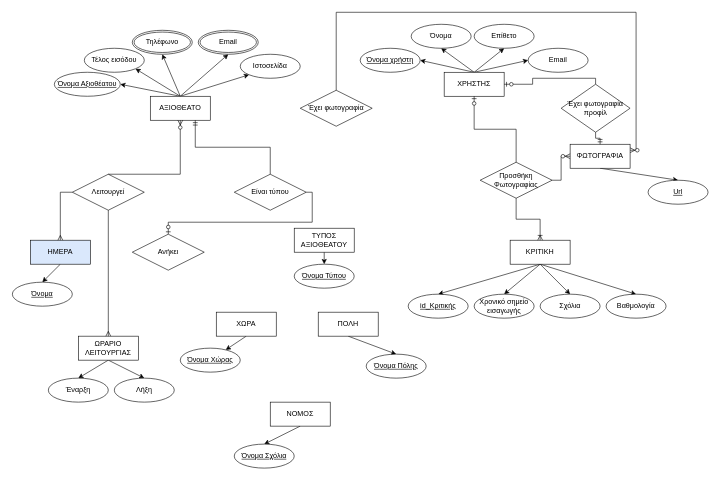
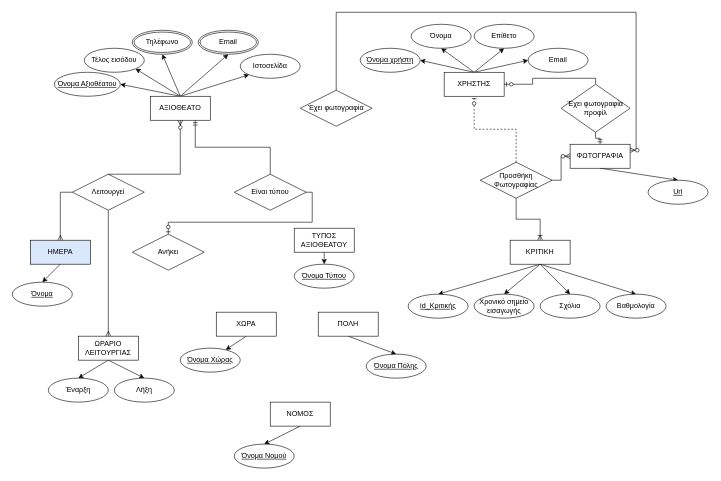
edge "Προσθήκη Φωτογραφίας" -> "ΧΡΗΣΤΗΣ": style solid -> dashed
node "Όνομα Σχόλια": label "Όνομα Σχόλια" -> "Όνομα Νομού"
